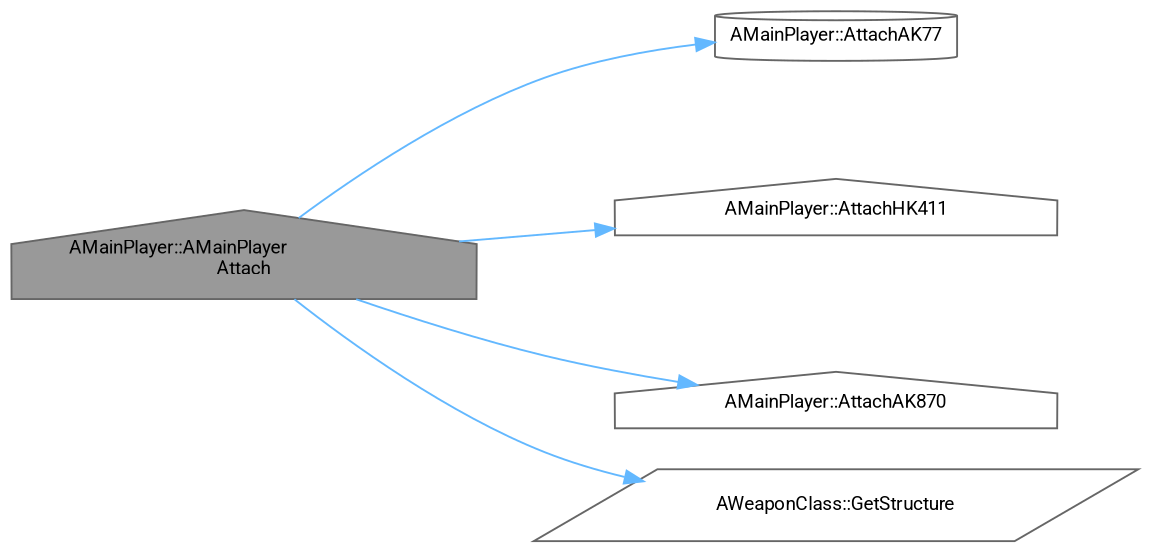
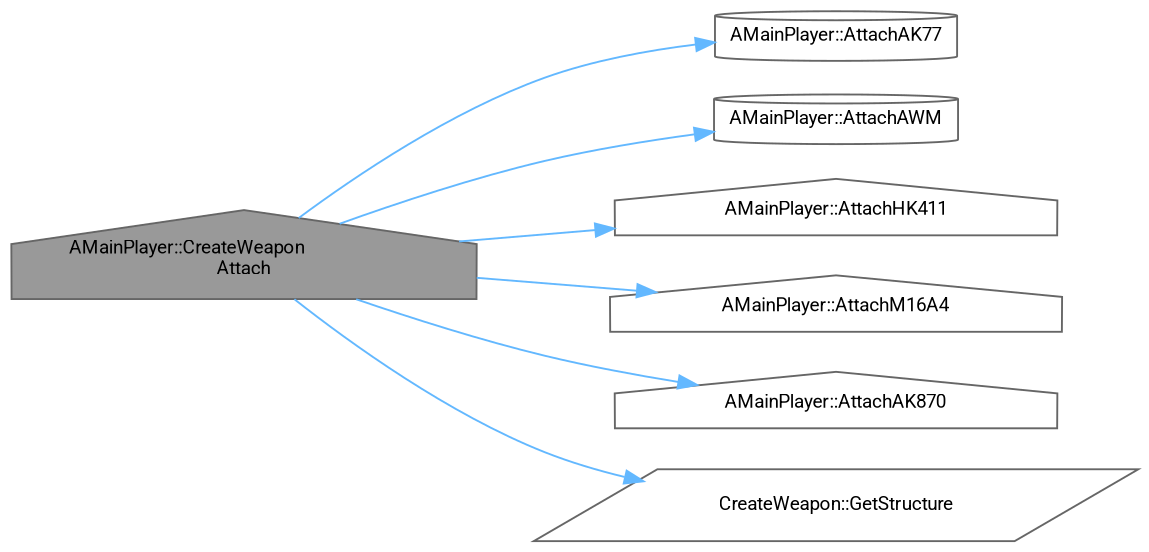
node "AMainPlayer::AttachAWM": added
node "AMainPlayer::AMainPlayer Attach": label "AMainPlayer::AMainPlayer Attach" -> "AMainPlayer::CreateWeapon Attach"
node "AMainPlayer::AttachM16A4": added
node "AWeaponClass::GetStructure": label "AWeaponClass::GetStructure" -> "CreateWeapon::GetStructure"
